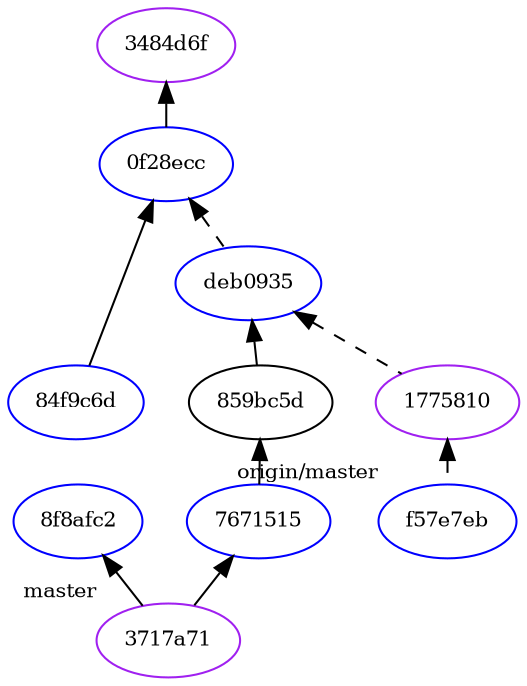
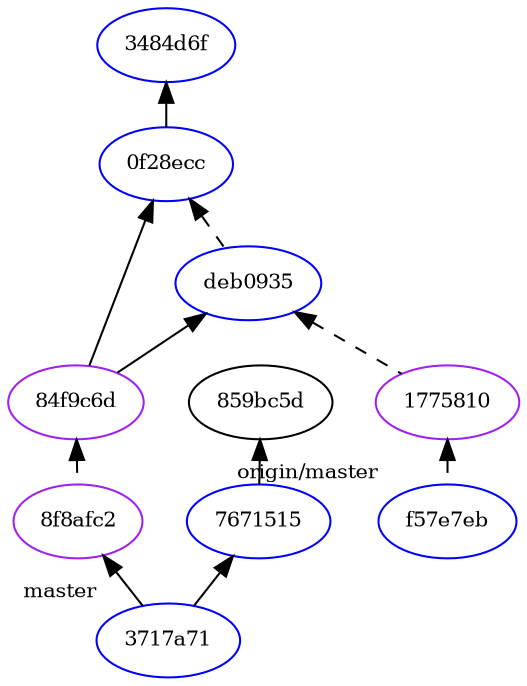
node "3484d6f": color purple -> blue
edge "859bc5d" -> "deb0935": now "84f9c6d" -> "deb0935"
node "84f9c6d": color blue -> purple
edge "8f8afc2" -> "84f9c6d": added
node "8f8afc2": color blue -> purple
node "3717a71 master": color purple -> blue
